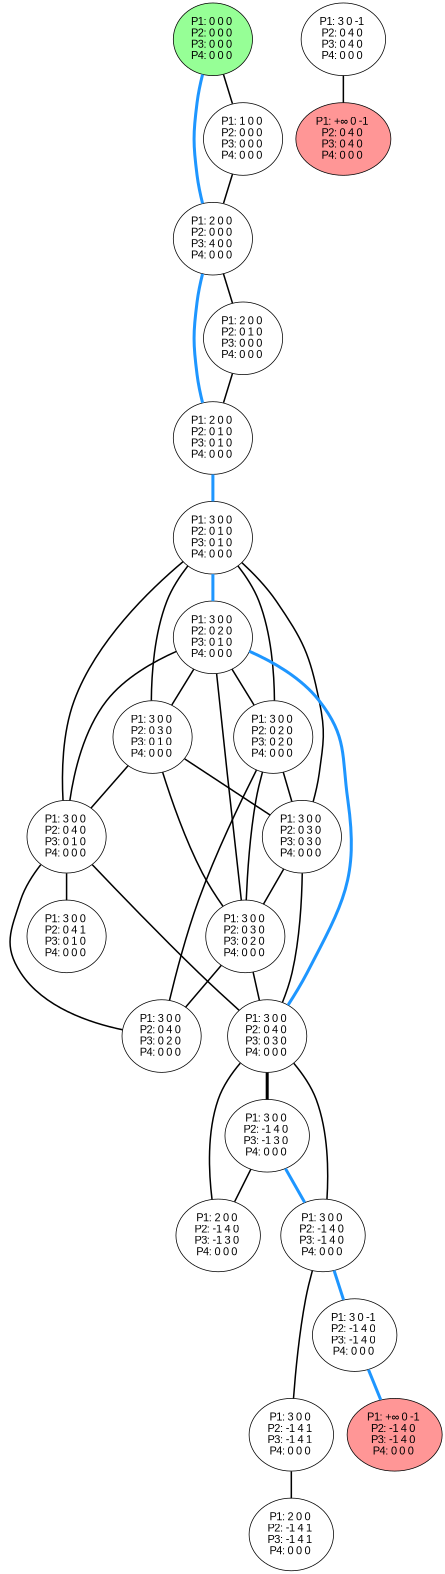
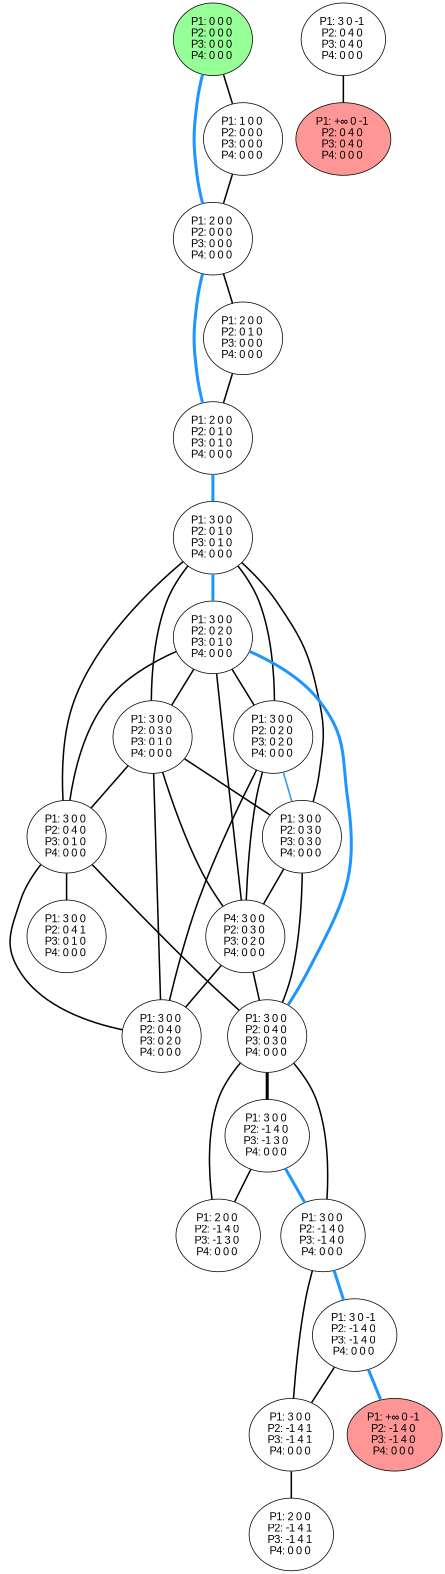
node "P1: 2 0 0 P2: 0 0 0 P3: 4 0 0 P4: 0 0 0": label "P1: 2 0 0 P2: 0 0 0 P3: 4 0 0 P4: 0 0 0" -> "P1: 2 0 0 P2: 0 0 0 P3: 0 0 0 P4: 0 0 0"
edge "P1: 3 0 0 P2: 0 2 0 P3: 0 2 0 P4: 0 0 0" -- "P1: 3 0 0 P2: 0 3 0 P3: 0 3 0 P4: 0 0 0": color black -> #1e96ff
edge "P1: 3 0 0 P2: 0 3 0 P3: 0 1 0 P4: 0 0 0" -- "P1: 3 0 0 P2: 0 4 0 P3: 0 2 0 P4: 0 0 0": added
node "P1: 3 0 0 P2: 0 3 0 P3: 0 2 0 P4: 0 0 0": label "P1: 3 0 0 P2: 0 3 0 P3: 0 2 0 P4: 0 0 0" -> "P4: 3 0 0 P2: 0 3 0 P3: 0 2 0 P4: 0 0 0"
edge "P1: 3 0 -1 P2: -1 4 0 P3: -1 4 0 P4: 0 0 0" -- "P1: 3 0 0 P2: -1 4 1 P3: -1 4 1 P4: 0 0 0": added
